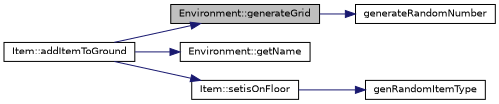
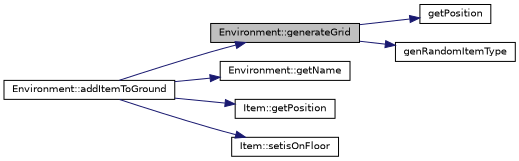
node "generateRandomNumber": label "generateRandomNumber" -> "getPosition"
node "Item::addItemToGround": label "Item::addItemToGround" -> "Environment::addItemToGround"
edge "Item::setisOnFloor" -> "genRandomItemType": now "Environment::generateGrid" -> "genRandomItemType"
node "Item::getPosition": added
